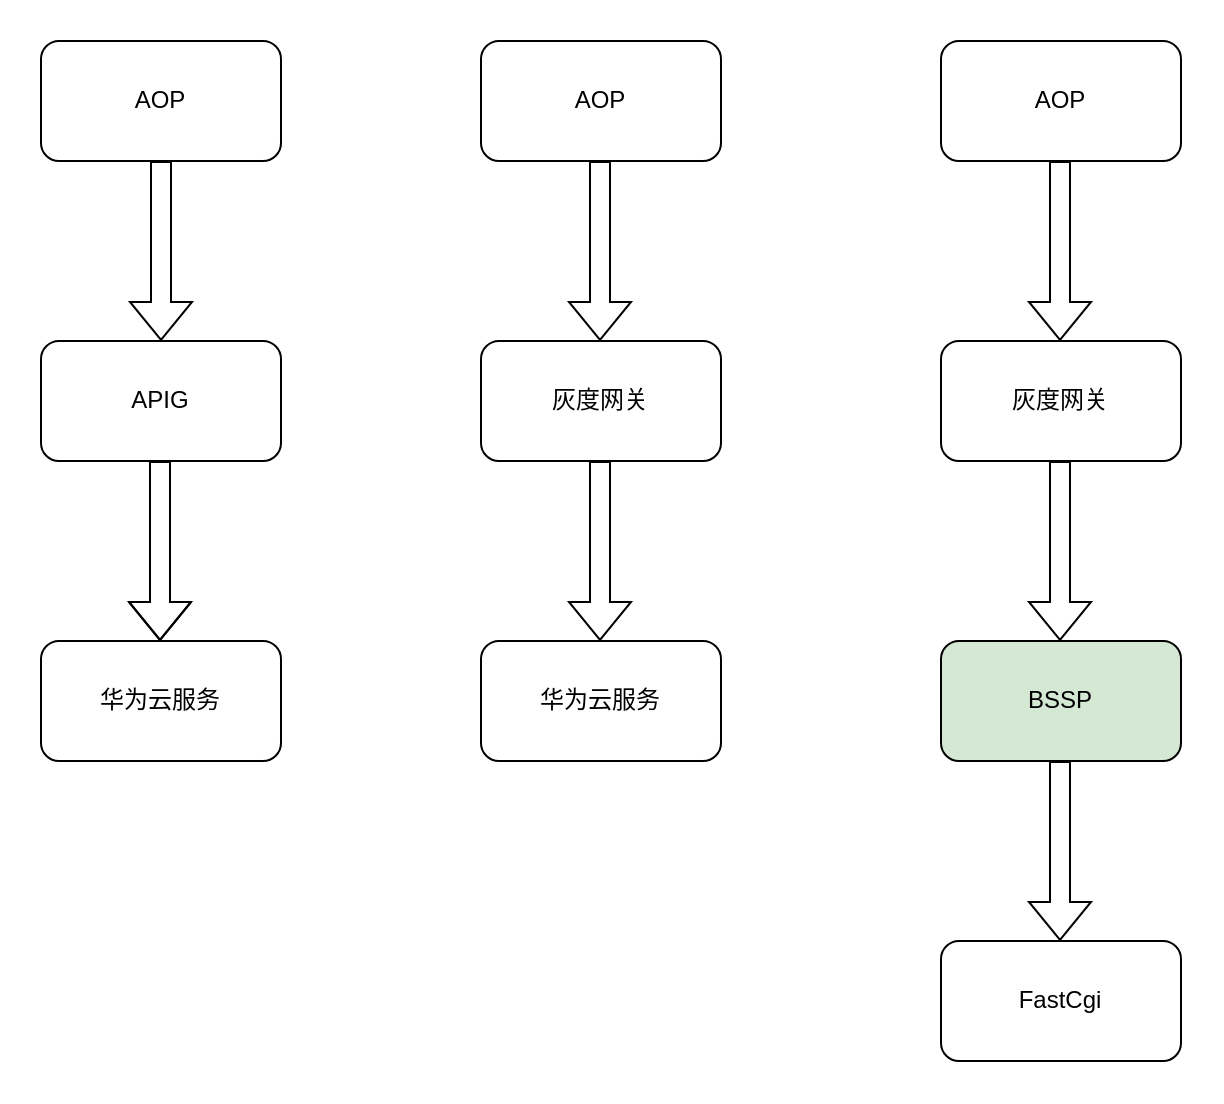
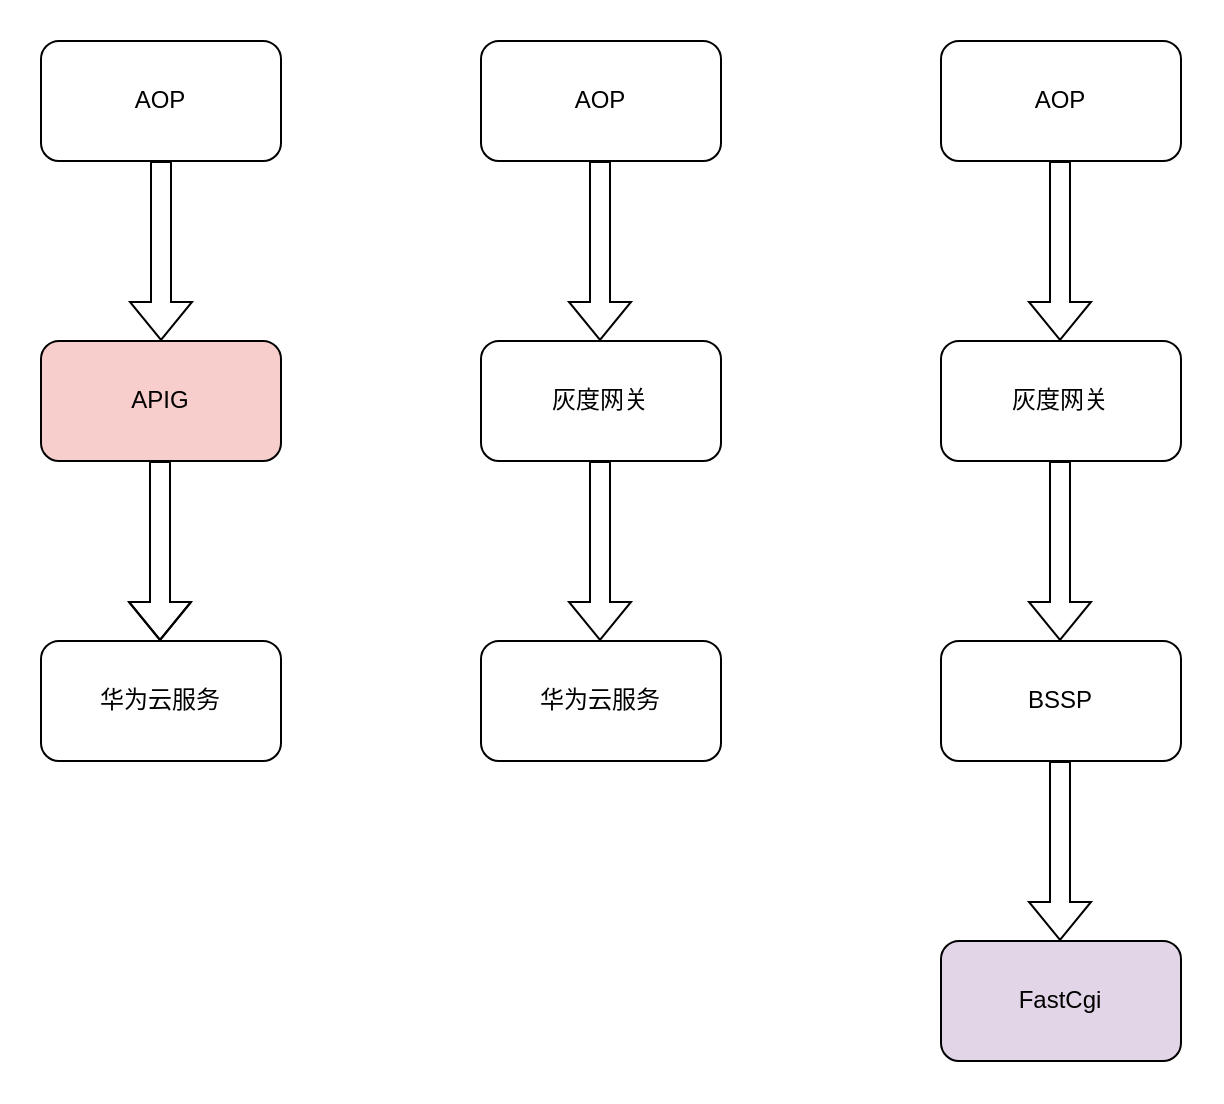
node "APIG": fillcolor #ffffff -> #f8cecc
node "BSSP": fillcolor #d5e8d4 -> #ffffff
node "FastCgi": fillcolor #ffffff -> #e1d5e7
